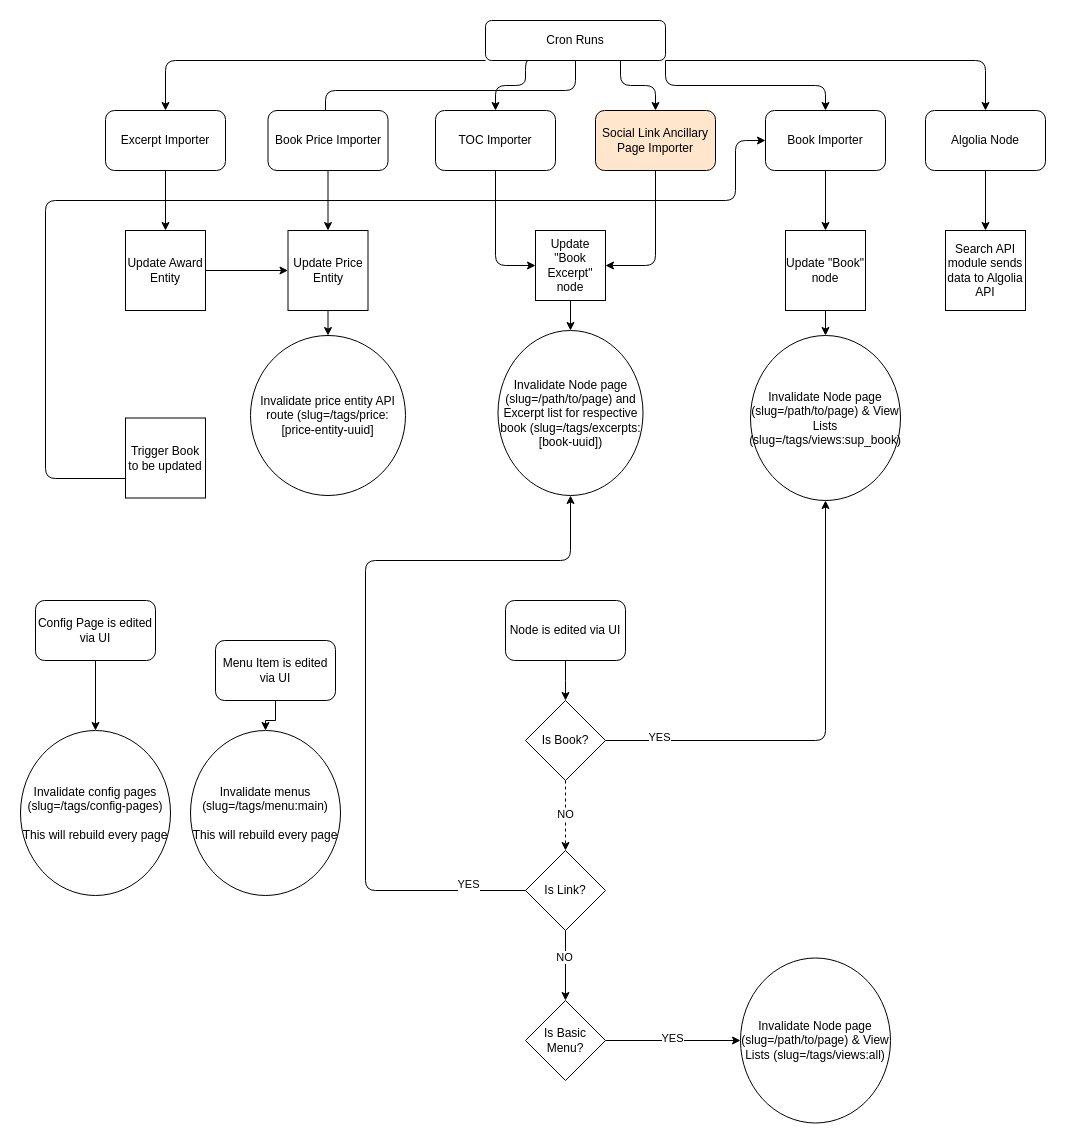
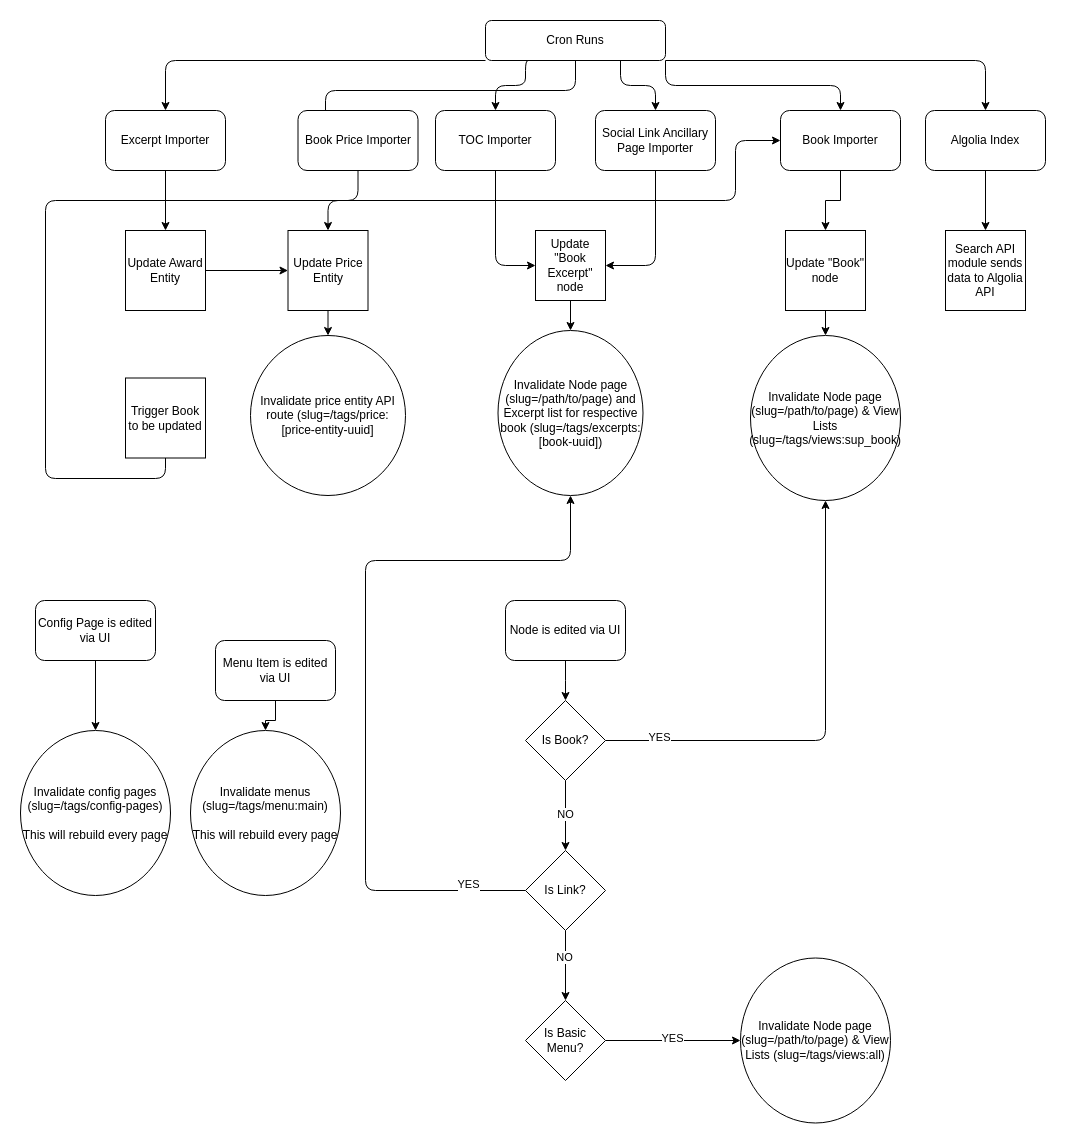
node "Book Price Importer": moved (328, 141) -> (358, 141)
node "Social Link Ancillary Page Importer": fillcolor #ffe6cc -> #ffffff
node "Book Importer": moved (826, 141) -> (841, 141)
node "Algolia Node": label "Algolia Node" -> "Algolia Index"
node "Trigger Book to be updated": moved (166, 458) -> (166, 418)
edge "Is Book?" -> "Is Link?": style dashed -> solid
